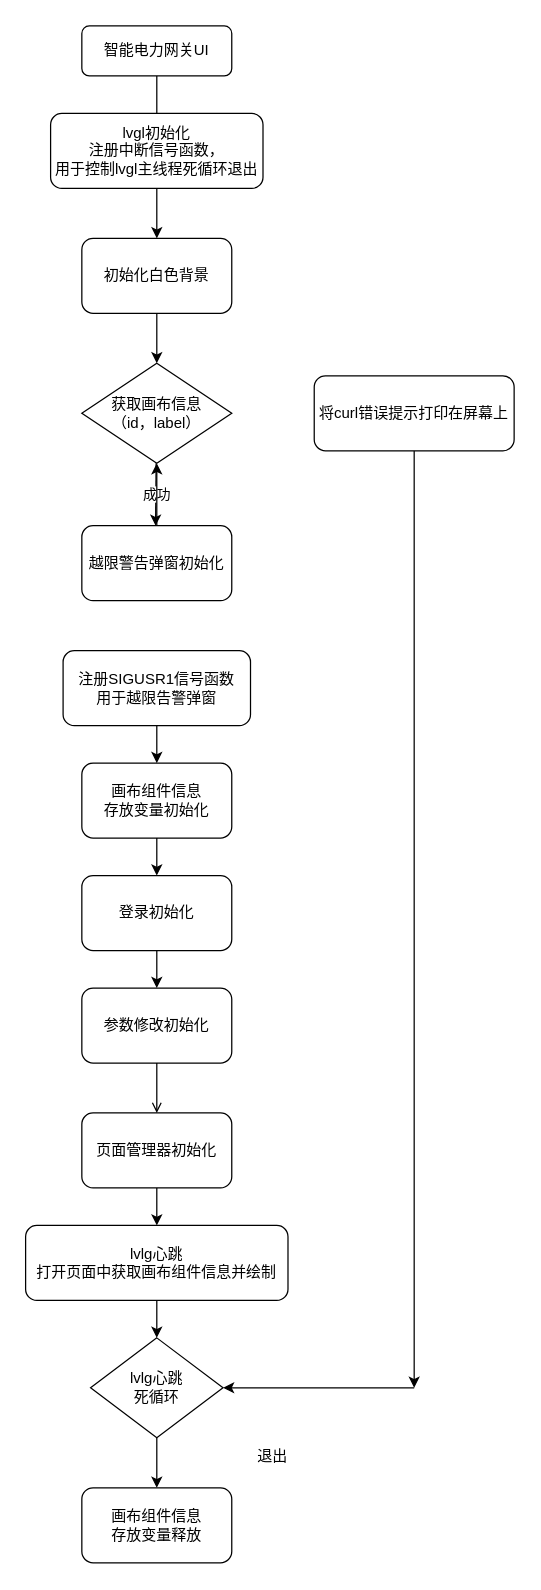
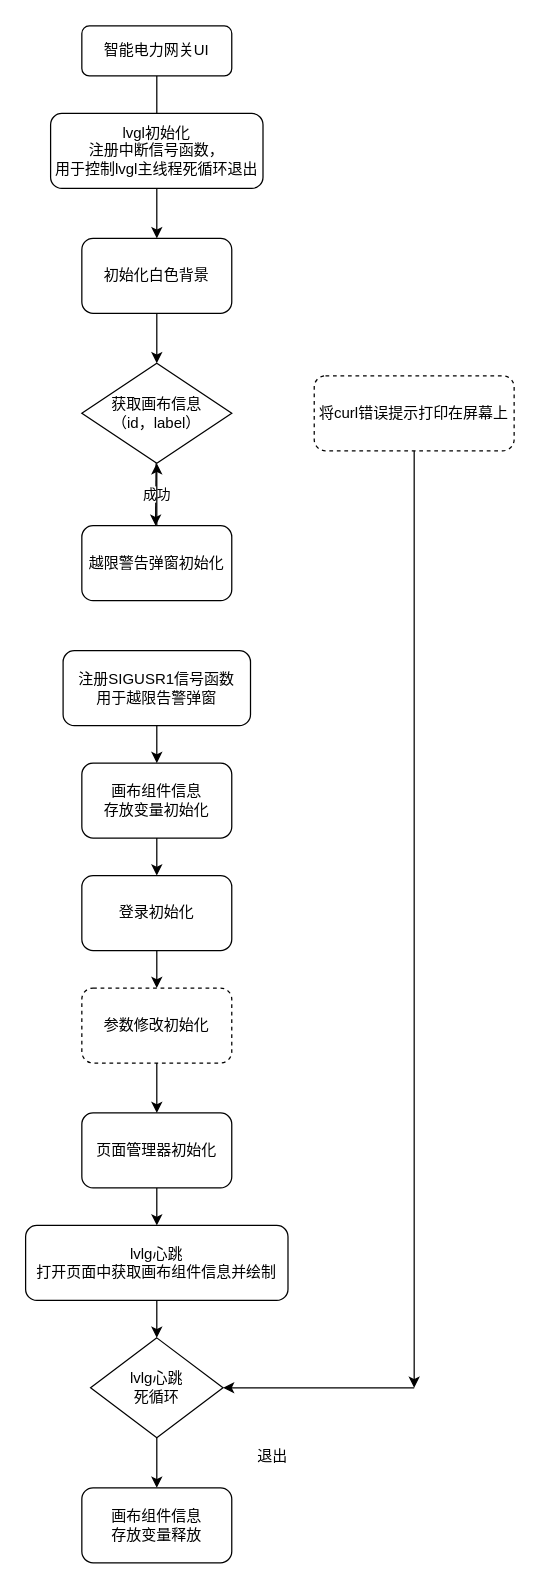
node "将curl错误提示打印在屏幕上": style solid -> dashed
node "参数修改初始化": style solid -> dashed
edge "参数修改初始化" -> "页面管理器初始化": arrowhead open -> classic
